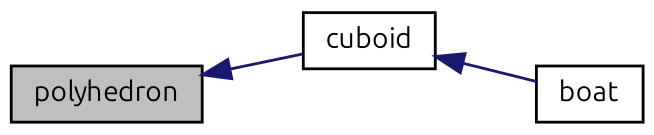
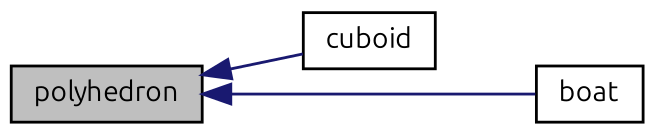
edge "boat" -> "cuboid": now "boat" -> "polyhedron"
